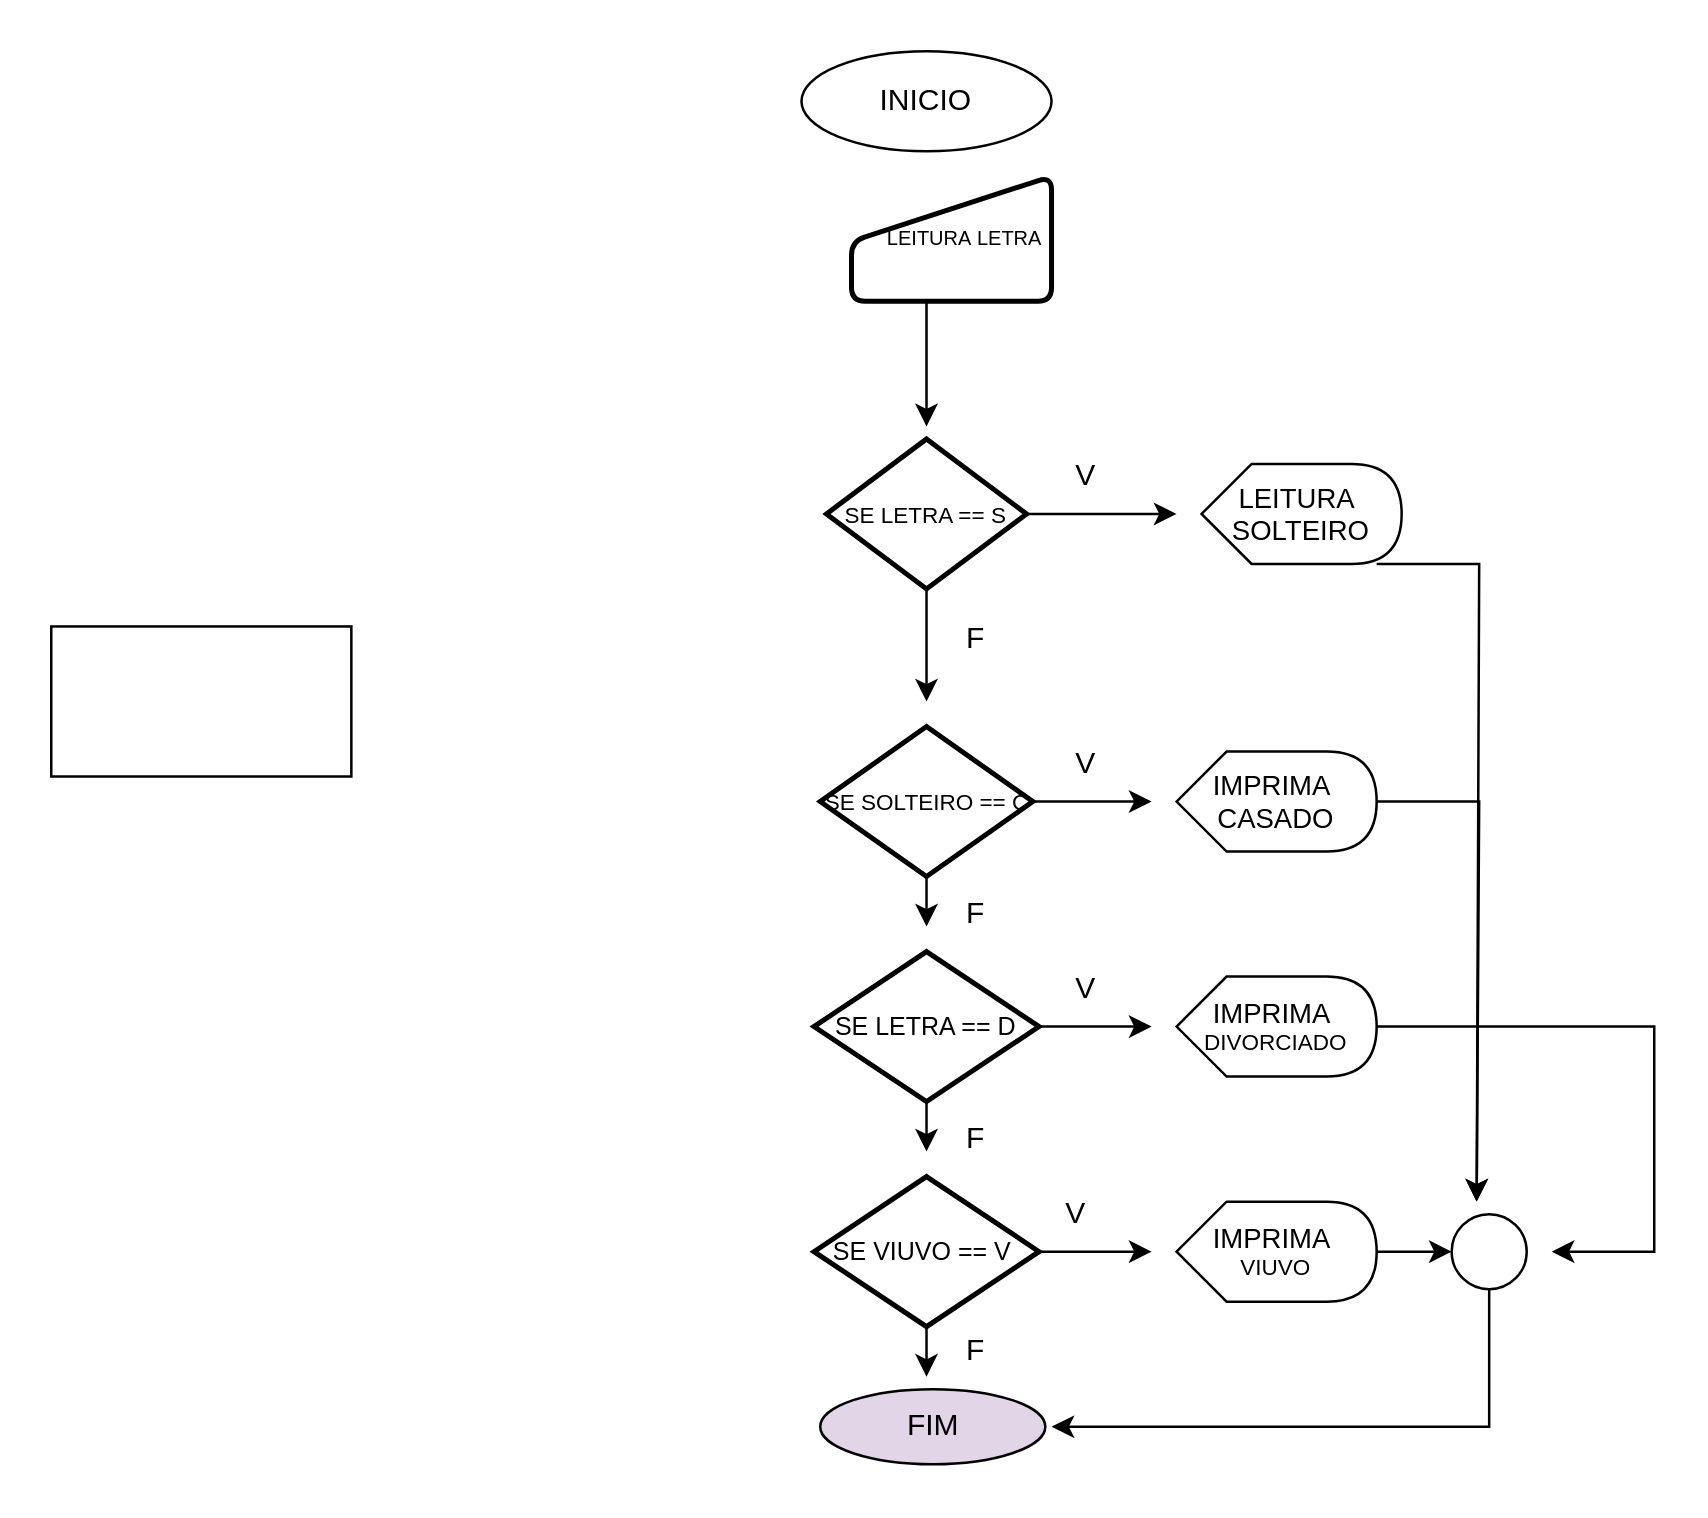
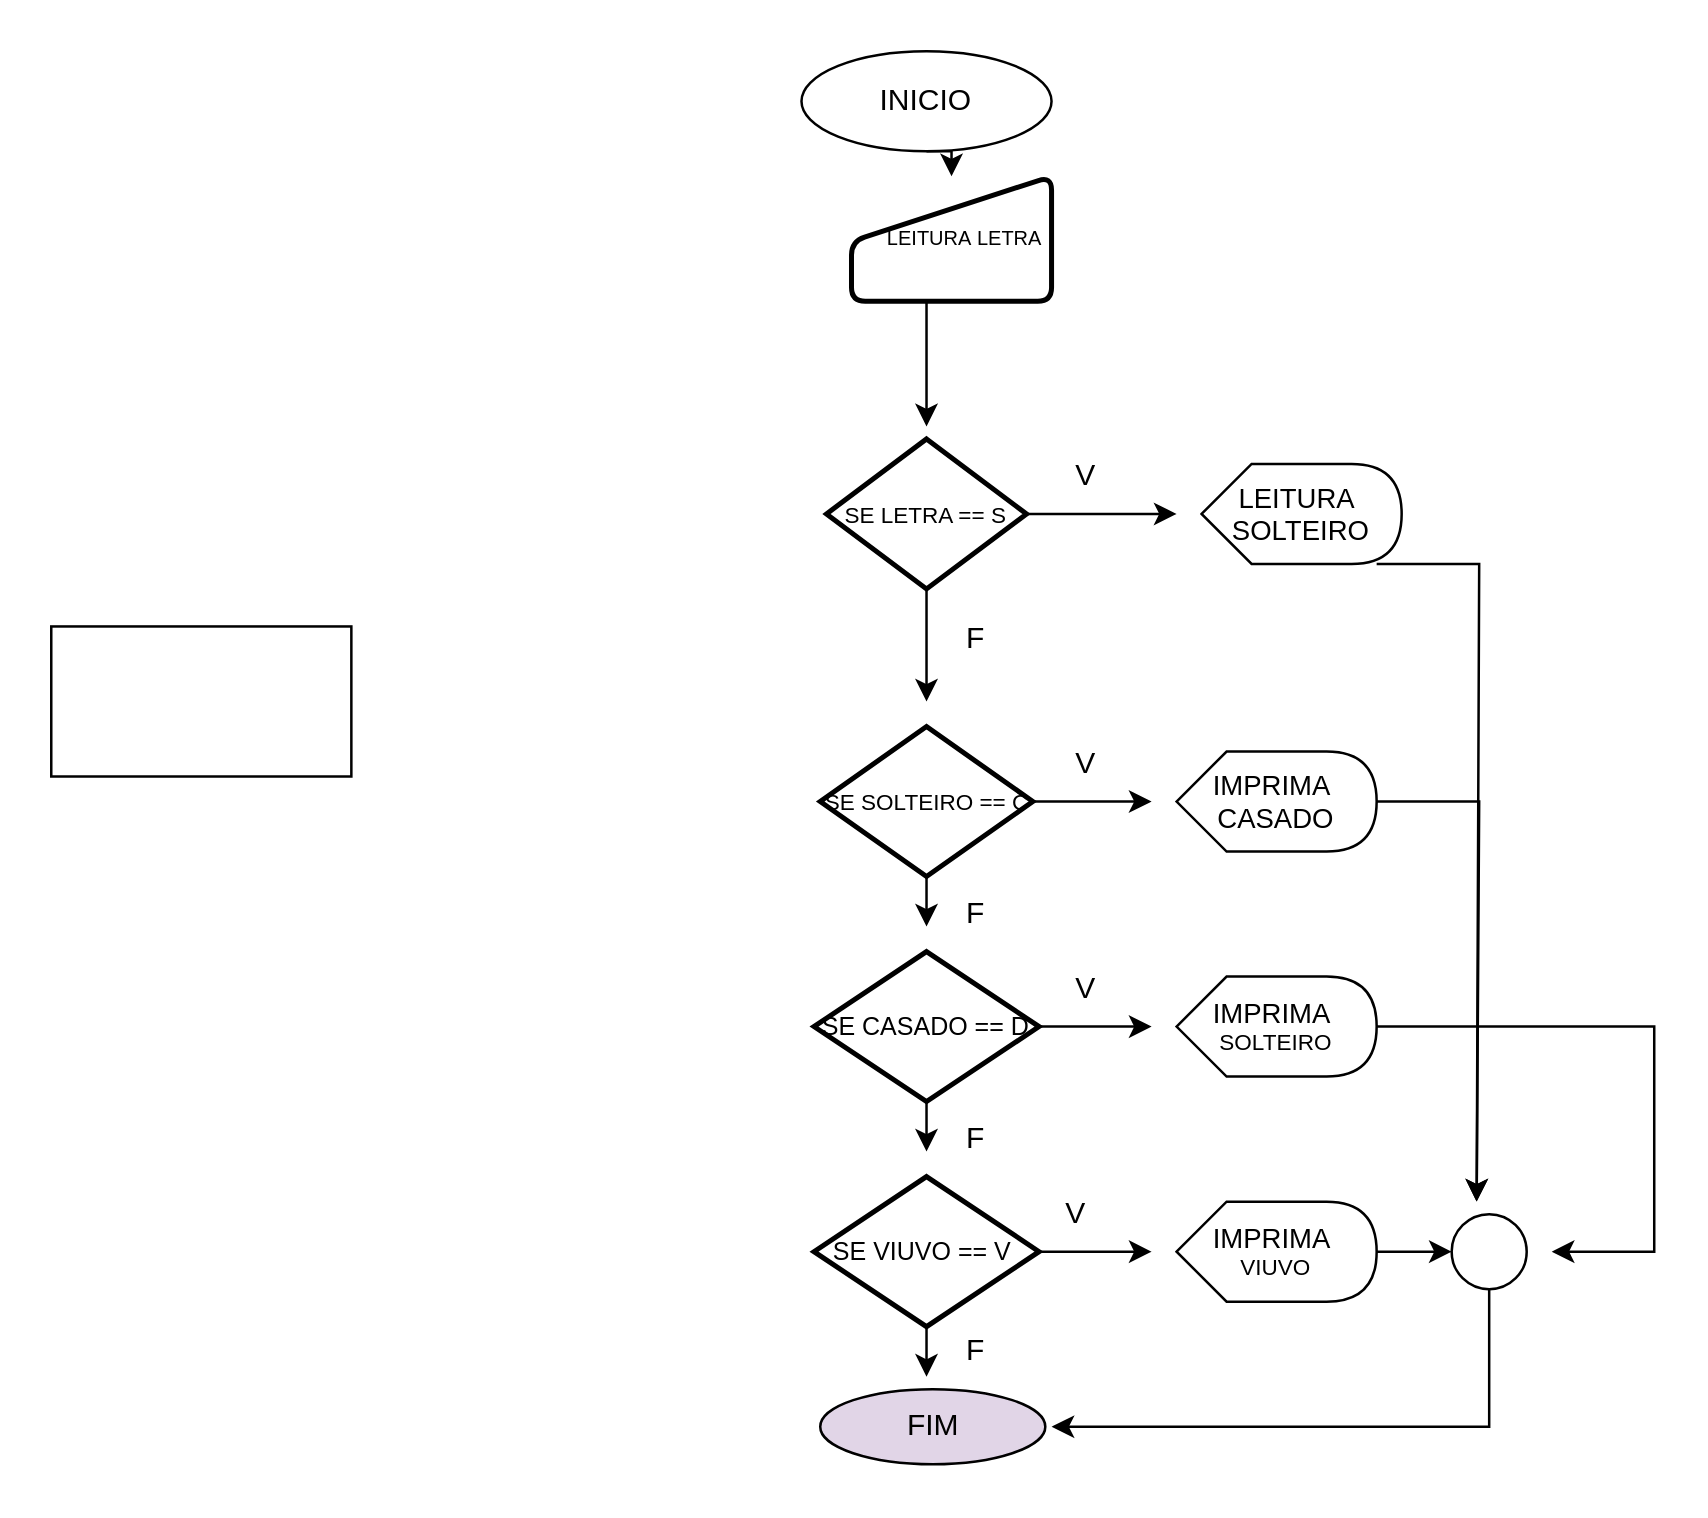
edge "INICIO" -> "LEITURA LETRA": added
node "SE LETRA == D": label "SE LETRA == D" -> "SE CASADO == D"
node "IMPRIMA DIVORCIADO": label "IMPRIMA DIVORCIADO" -> "IMPRIMA SOLTEIRO"
